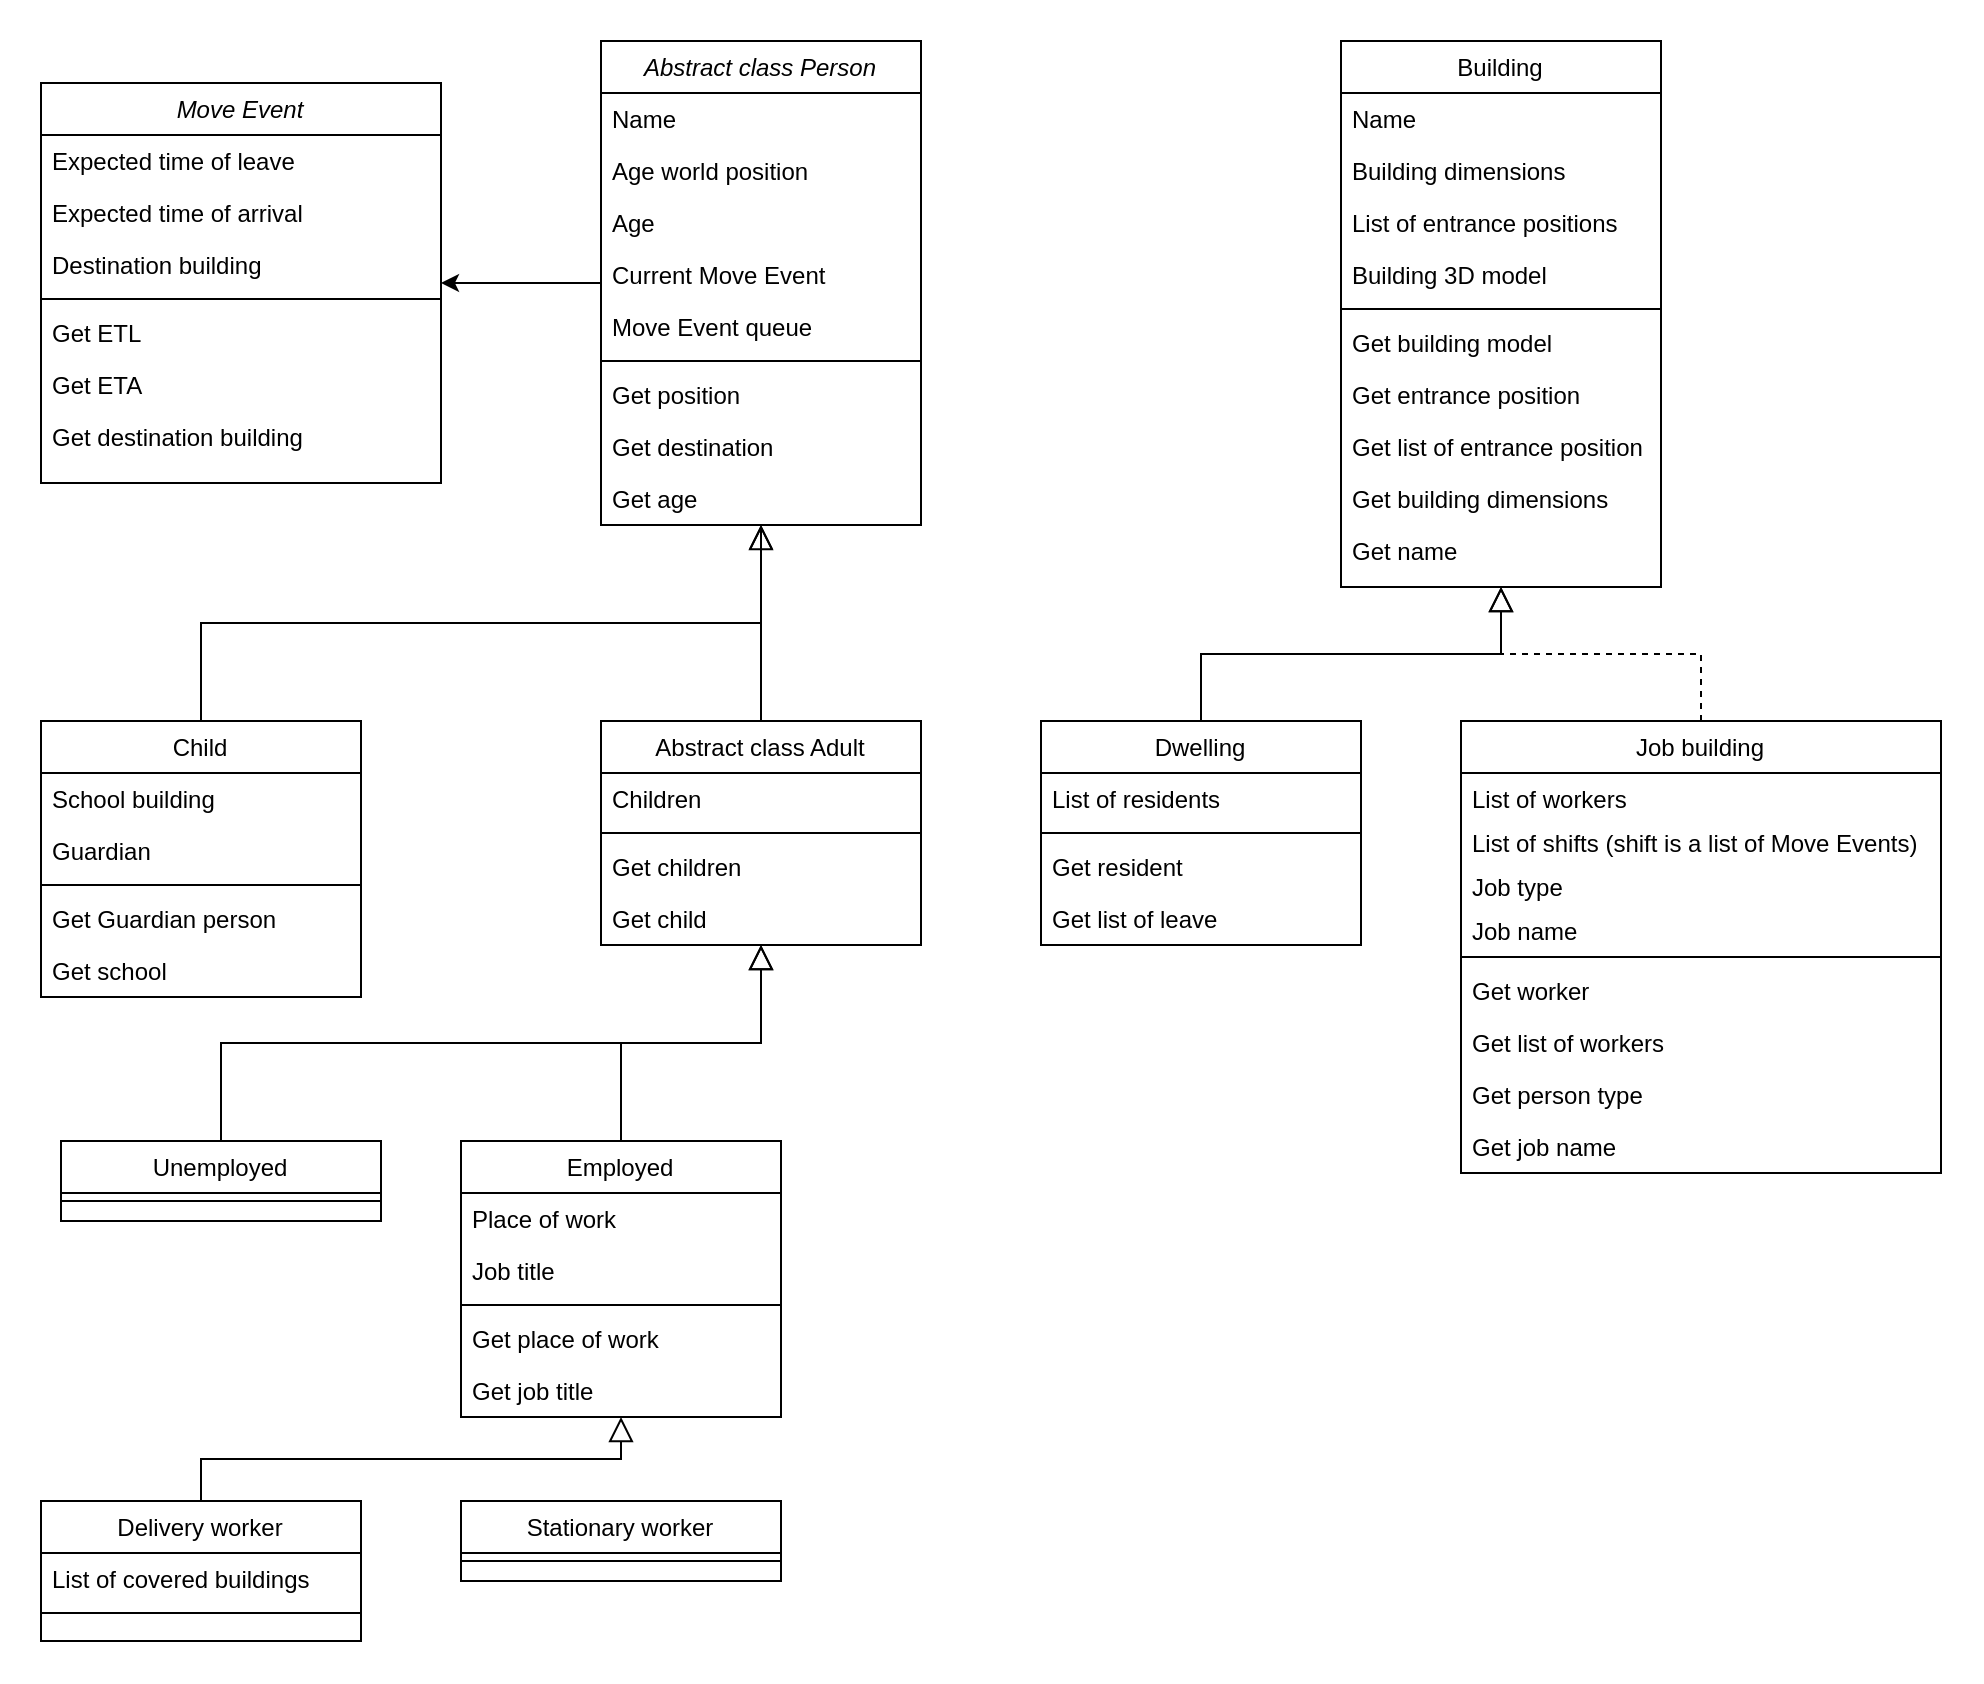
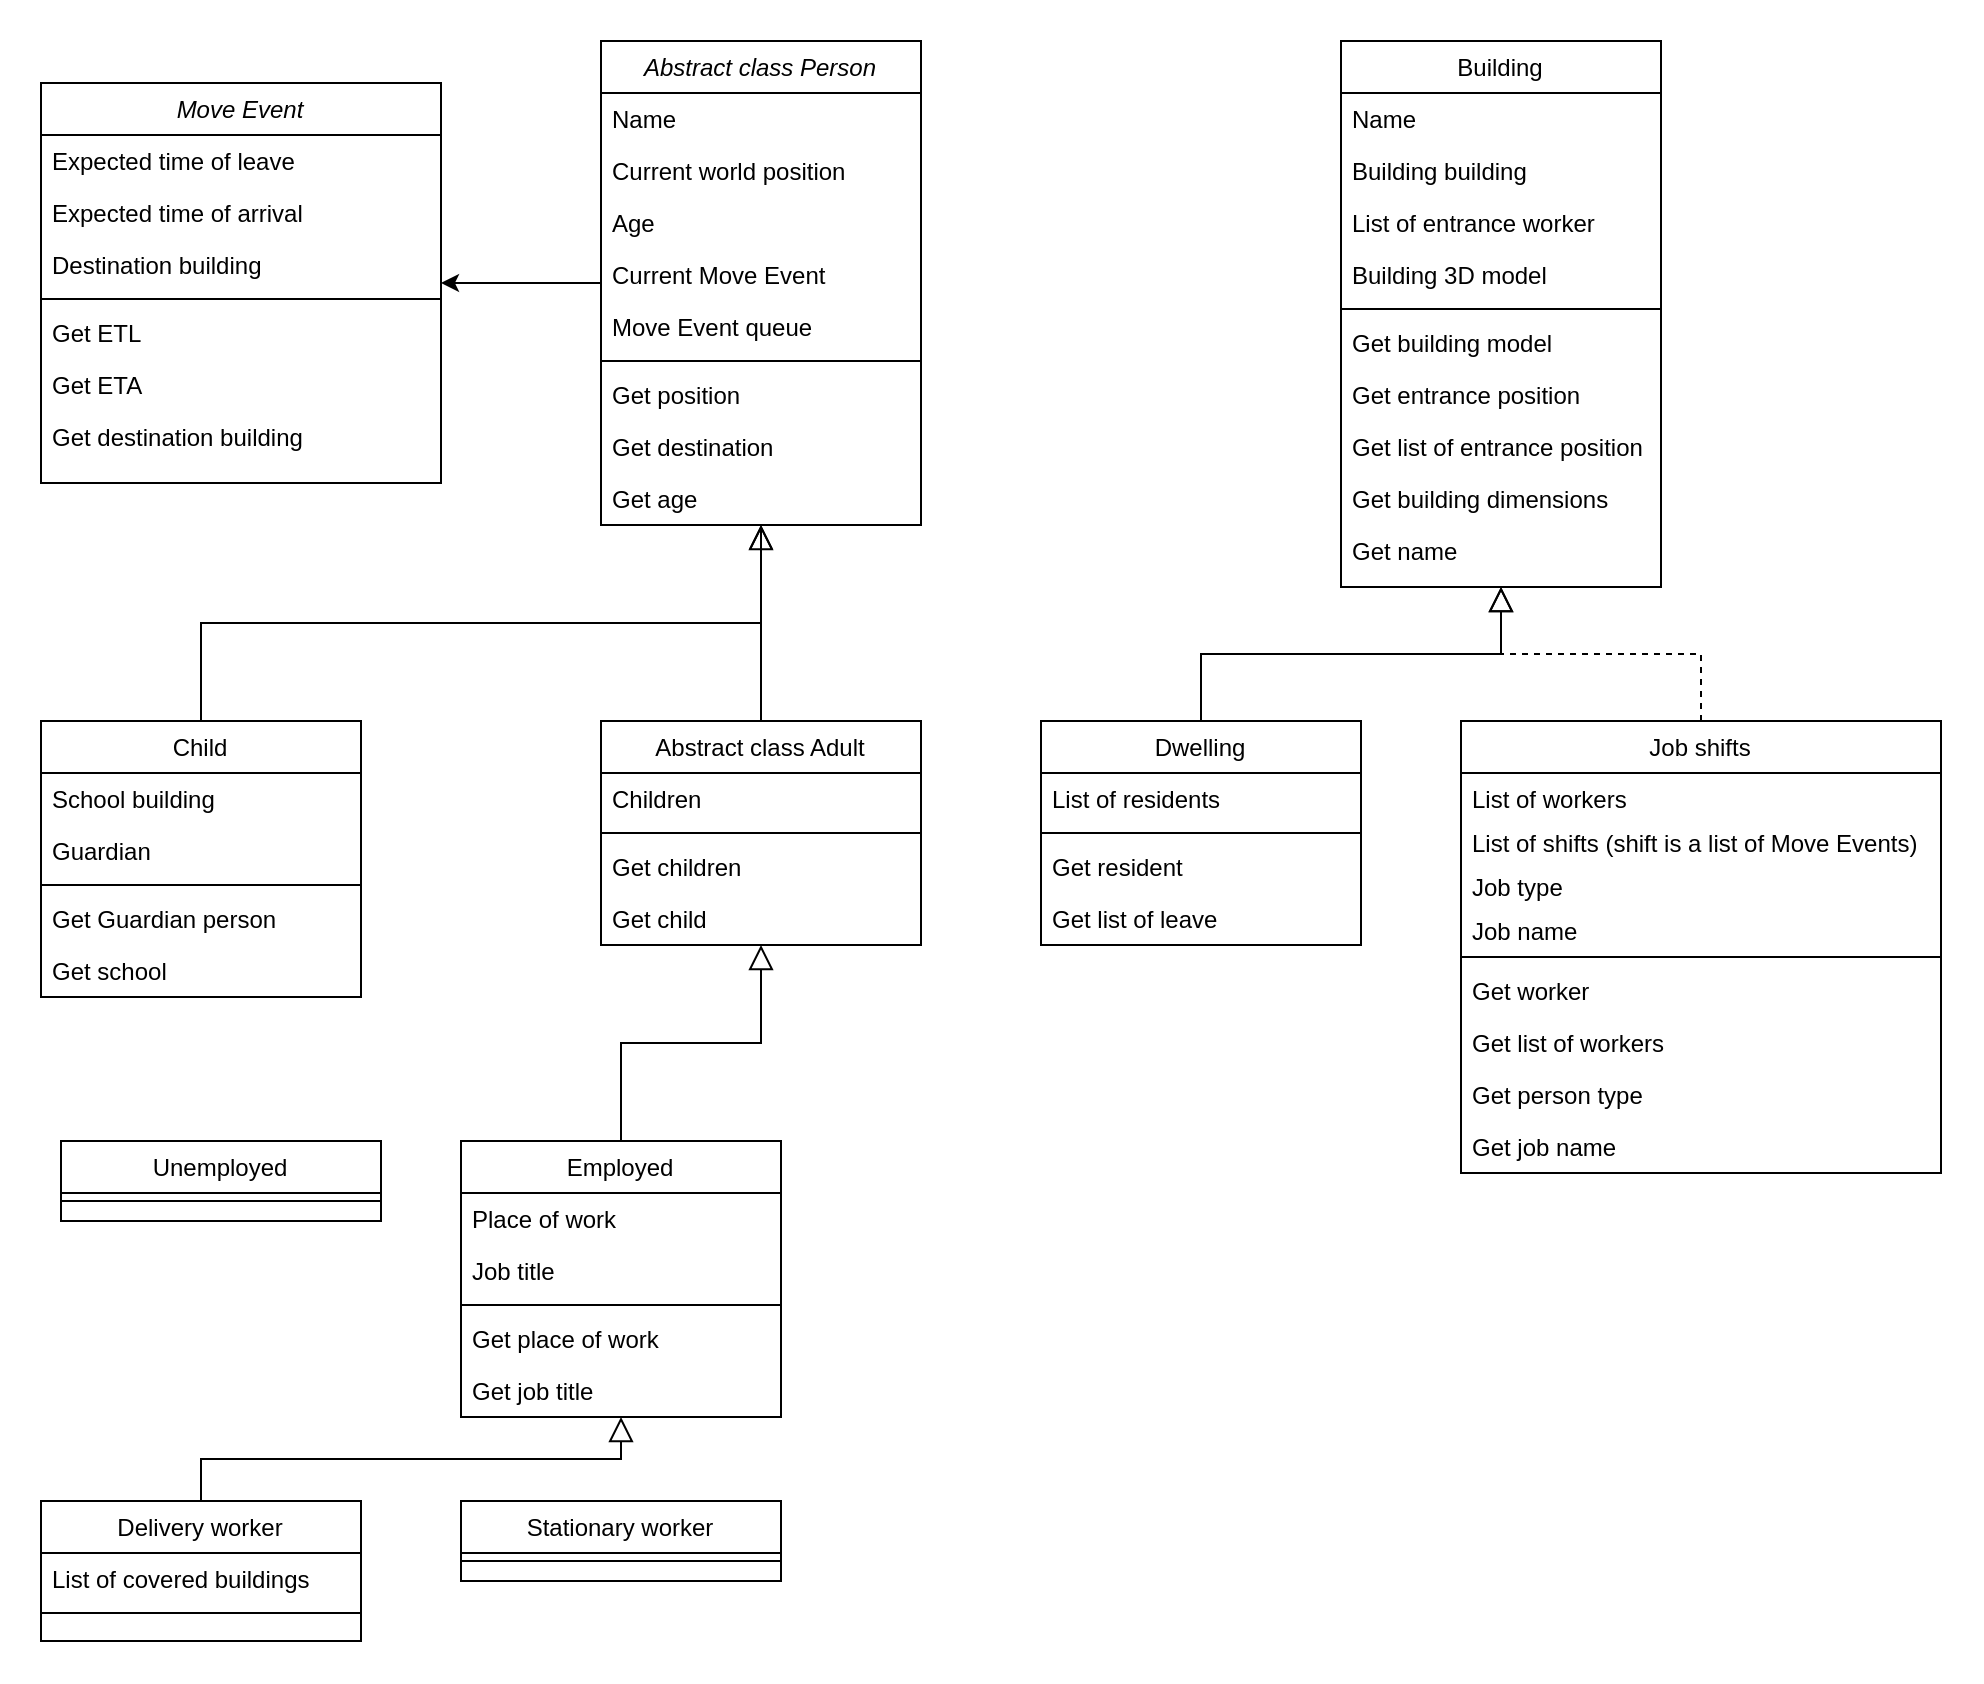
node "Age world position": label "Age world position" -> "Current world position"
node "Building dimensions": label "Building dimensions" -> "Building building"
node "List of entrance positions": label "List of entrance positions" -> "List of entrance worker"
node "Job building": label "Job building" -> "Job shifts"
edge "Unemployed" -> "Abstract class Adult": removed
